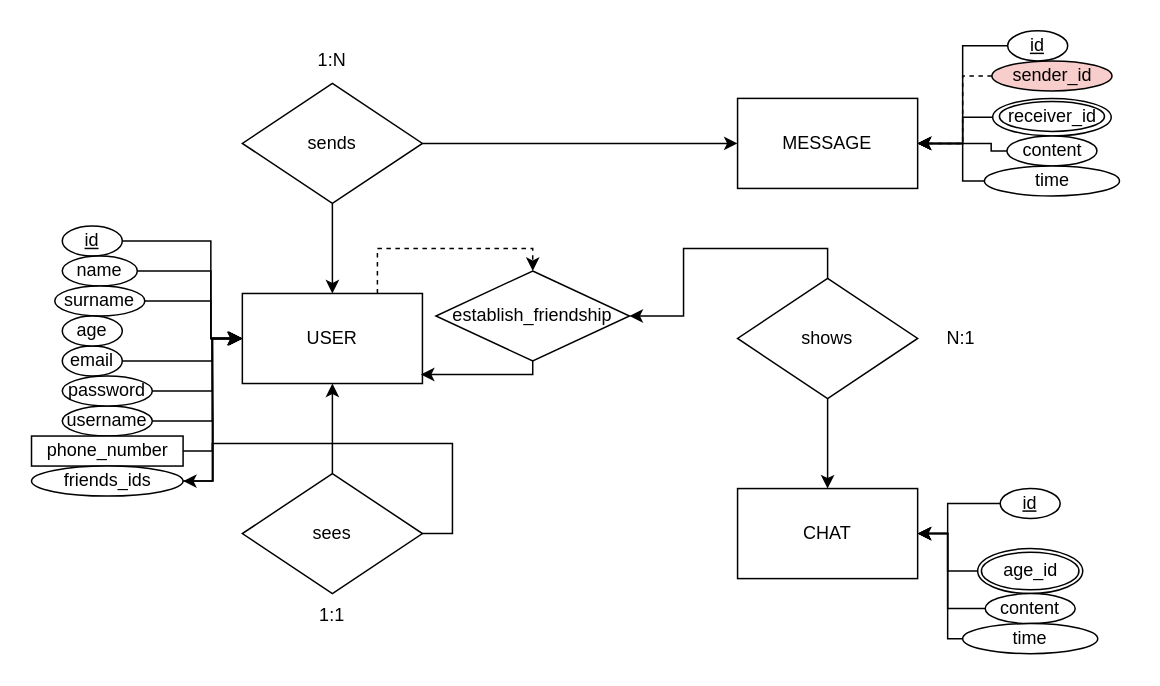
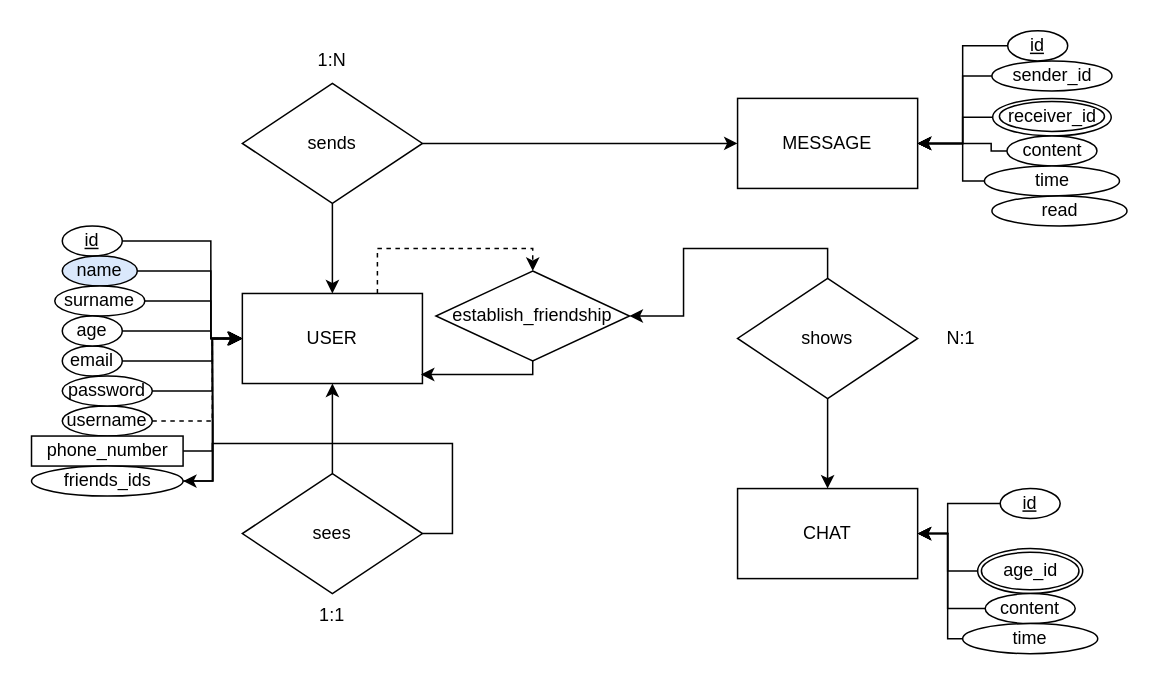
edge "sender_id" -> "MESSAGE": style dashed -> solid
node "sender_id": fillcolor #f8cecc -> #ffffff
node "read": added
node "name": fillcolor #ffffff -> #dae8fc
edge "age" -> "USER": added
edge "username" -> "USER": style solid -> dashed
